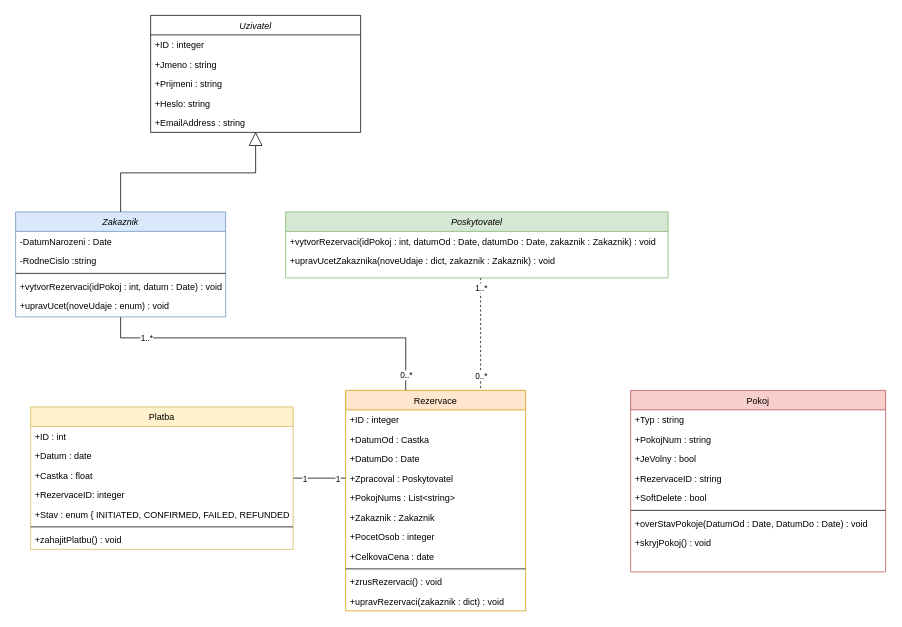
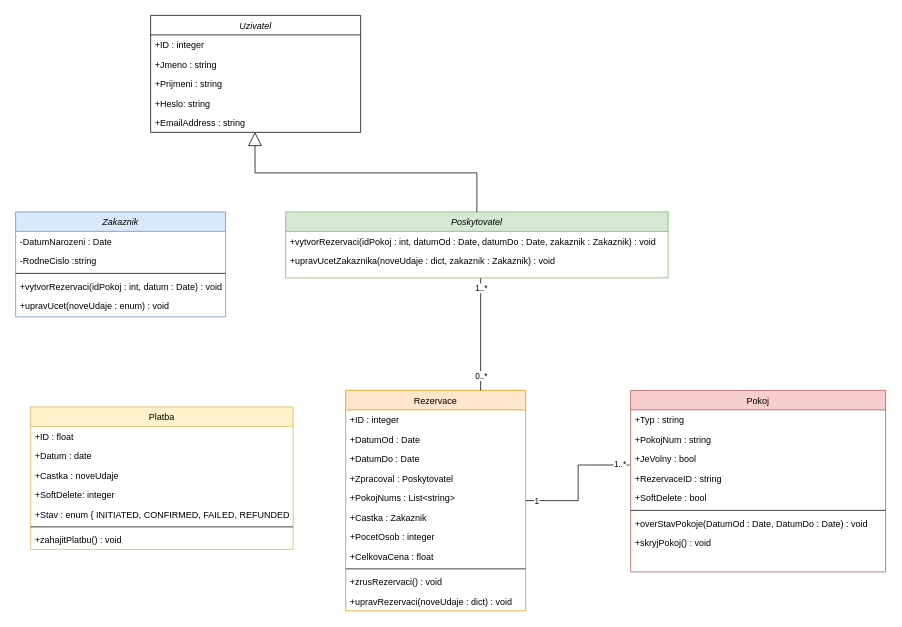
edge "Zakaznik" -> "+EmailAddress : string": removed
edge "Poskytovatel" -> "+EmailAddress : string": added
edge "Poskytovatel" -- "Rezervace": style dashed -> solid
edge "Zakaznik" -- "Rezervace": removed, labels "1..*", "0..*"
node "+ID : int": label "+ID : int" -> "+ID : float"
node "+DatumOd : Castka": label "+DatumOd : Castka" -> "+DatumOd : Date"
node "+Castka : float": label "+Castka : float" -> "+Castka : noveUdaje"
edge "Platba" -- "+Zpracoval : Poskytovatel": removed, labels "1", "1"
node "+RezervaceID: integer": label "+RezervaceID: integer" -> "+SoftDelete: integer"
edge "+JeVolny : bool" -- "Rezervace": added, labels "1..*", "1"
node "+Zakaznik : Zakaznik": label "+Zakaznik : Zakaznik" -> "+Castka : Zakaznik"
node "+CelkovaCena : date": label "+CelkovaCena : date" -> "+CelkovaCena : float"
node "+upravRezervaci(zakaznik : dict) : void": label "+upravRezervaci(zakaznik : dict) : void" -> "+upravRezervaci(noveUdaje : dict) : void"
